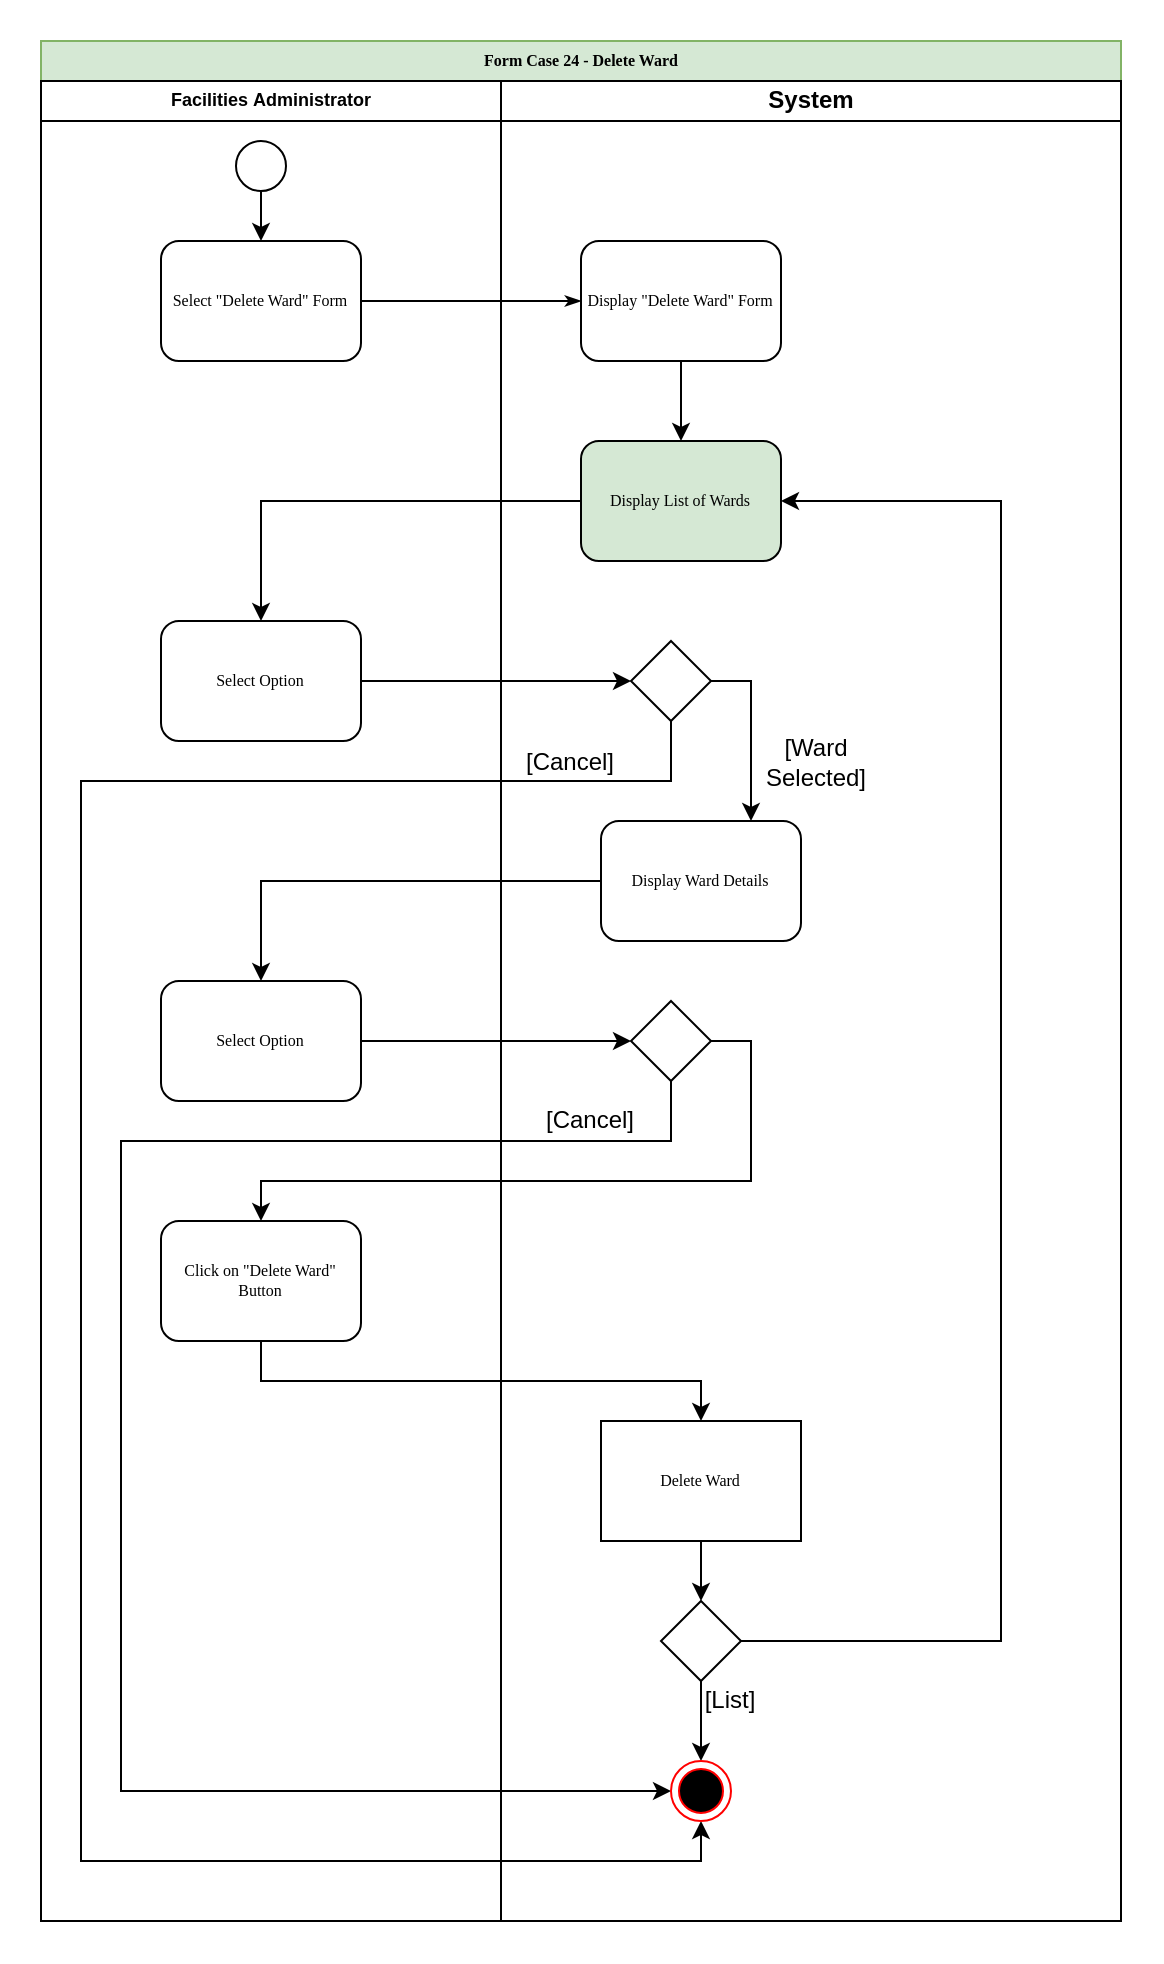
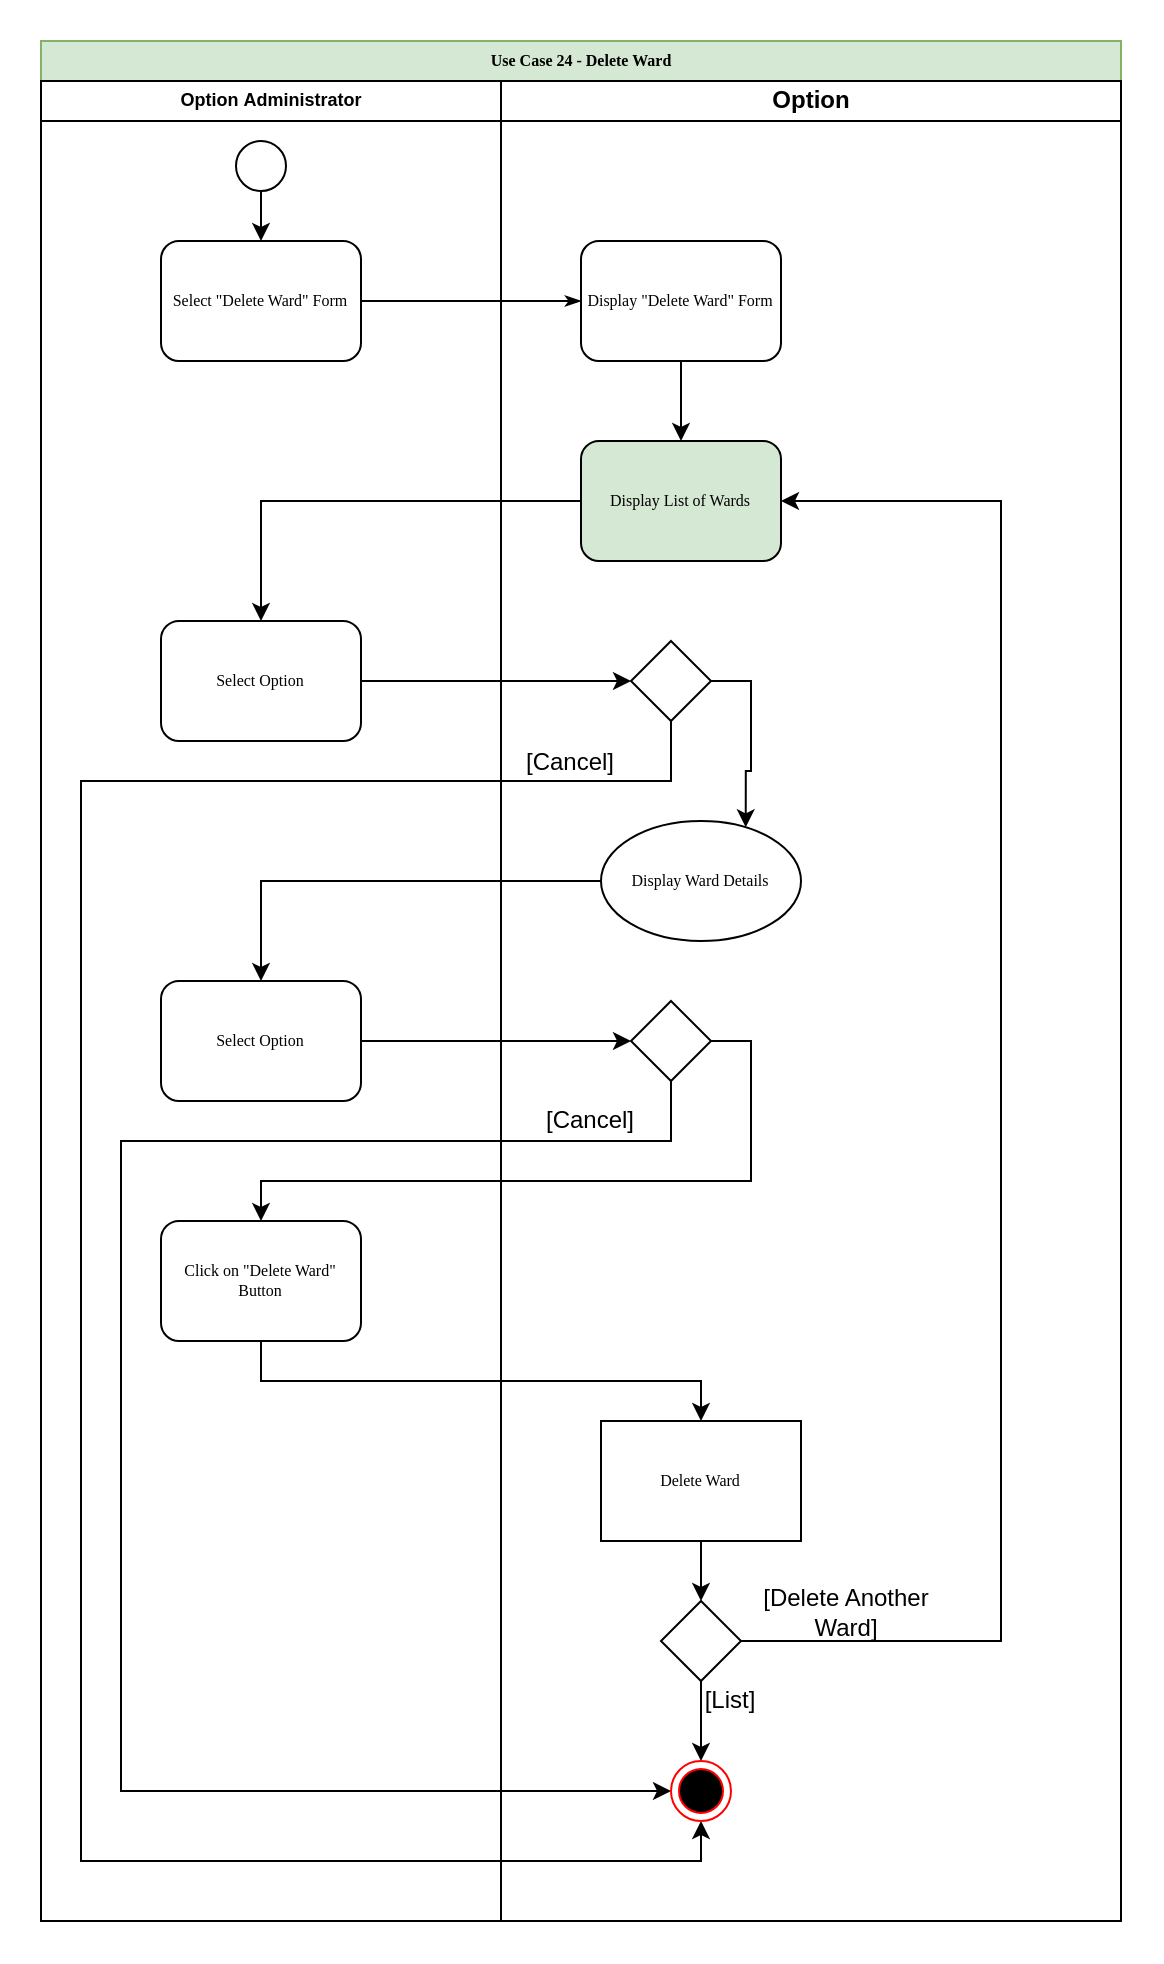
node "Form Case 24 - Delete Ward": label "Form Case 24 - Delete Ward" -> "Use Case 24 - Delete Ward"
node "Facilities Administrator": label "Facilities Administrator" -> "Option Administrator"
node "System": label "System" -> "Option"
node "[Ward Selected]": removed
node "Display Ward Details": shape rounded rectangle -> ellipse
node "[Delete Another Ward]": added
